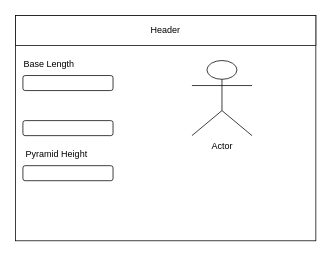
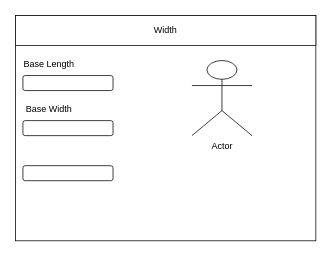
node "Header": label "Header" -> "Width"
node "Base Width": added
node "Pyramid Height": removed
